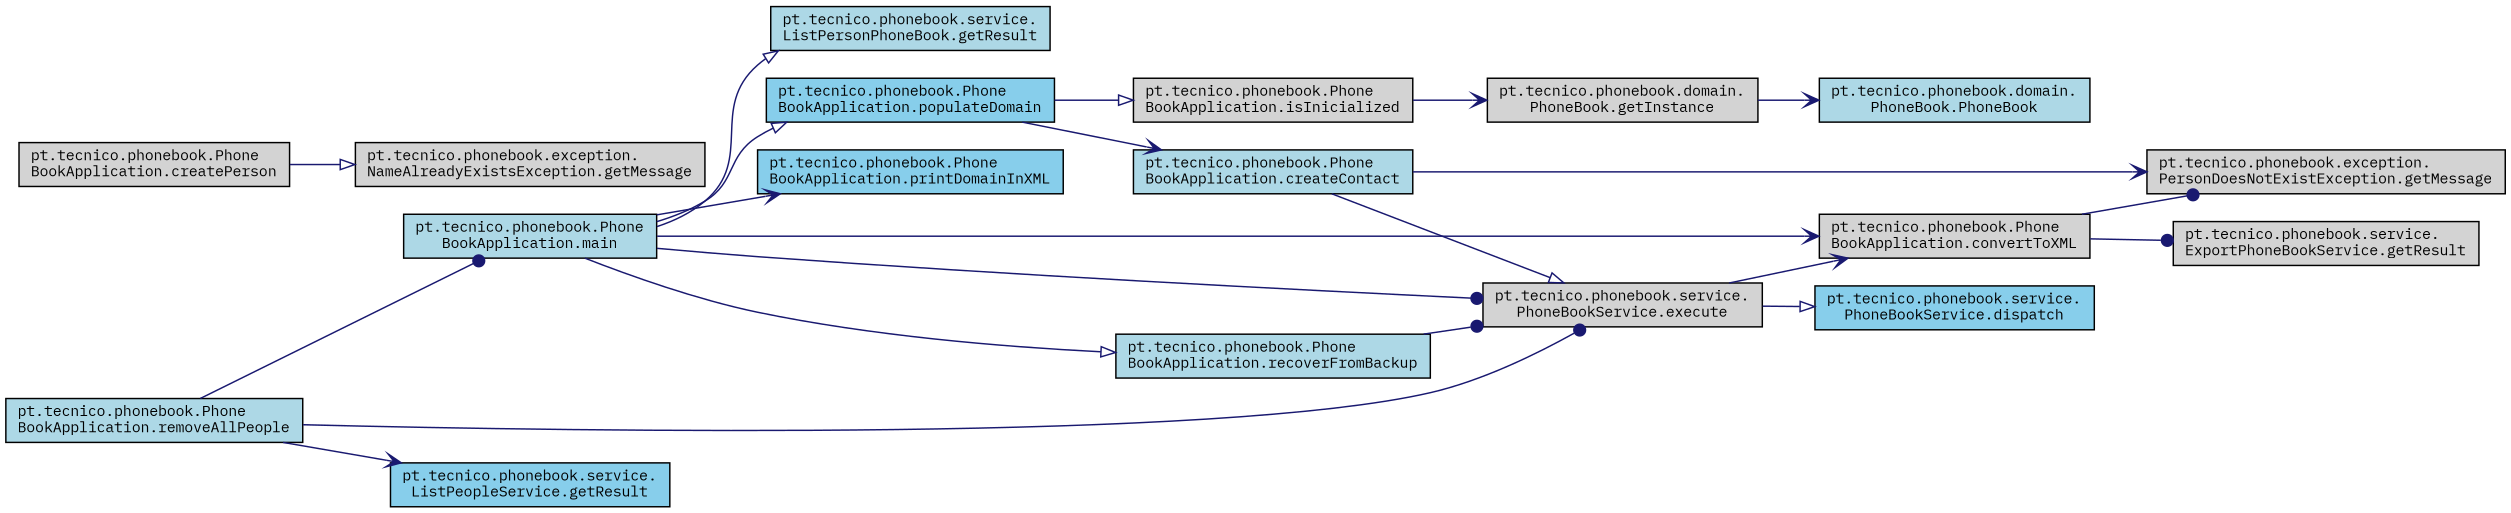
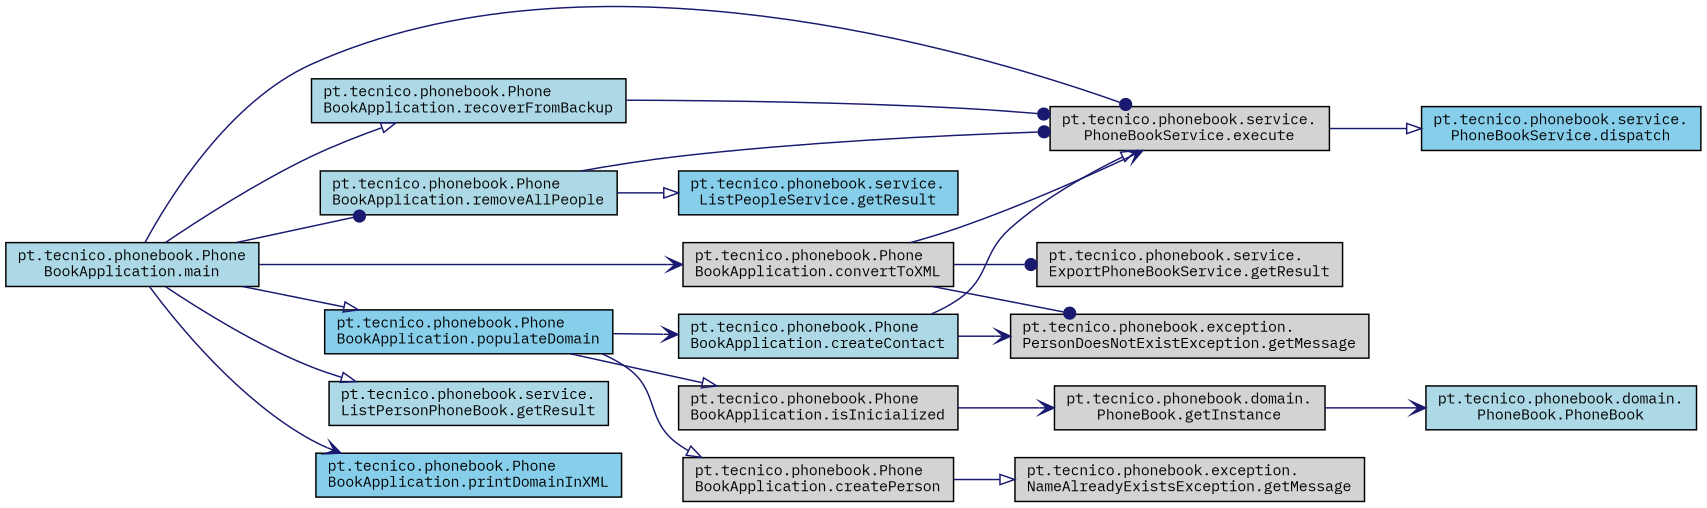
edge "pt.tecnico.phonebook.service. PhoneBookService.execute" -> "pt.tecnico.phonebook.Phone BookApplication.convertToXML": reversed
edge "pt.tecnico.phonebook.Phone BookApplication.removeAllPeople" -> "pt.tecnico.phonebook.Phone BookApplication.main": reversed
edge "pt.tecnico.phonebook.Phone BookApplication.populateDomain" -> "pt.tecnico.phonebook.Phone BookApplication.createPerson": added
edge "pt.tecnico.phonebook.Phone BookApplication.removeAllPeople" -> "pt.tecnico.phonebook.service. ListPeopleService.getResult": arrowhead vee -> onormal
